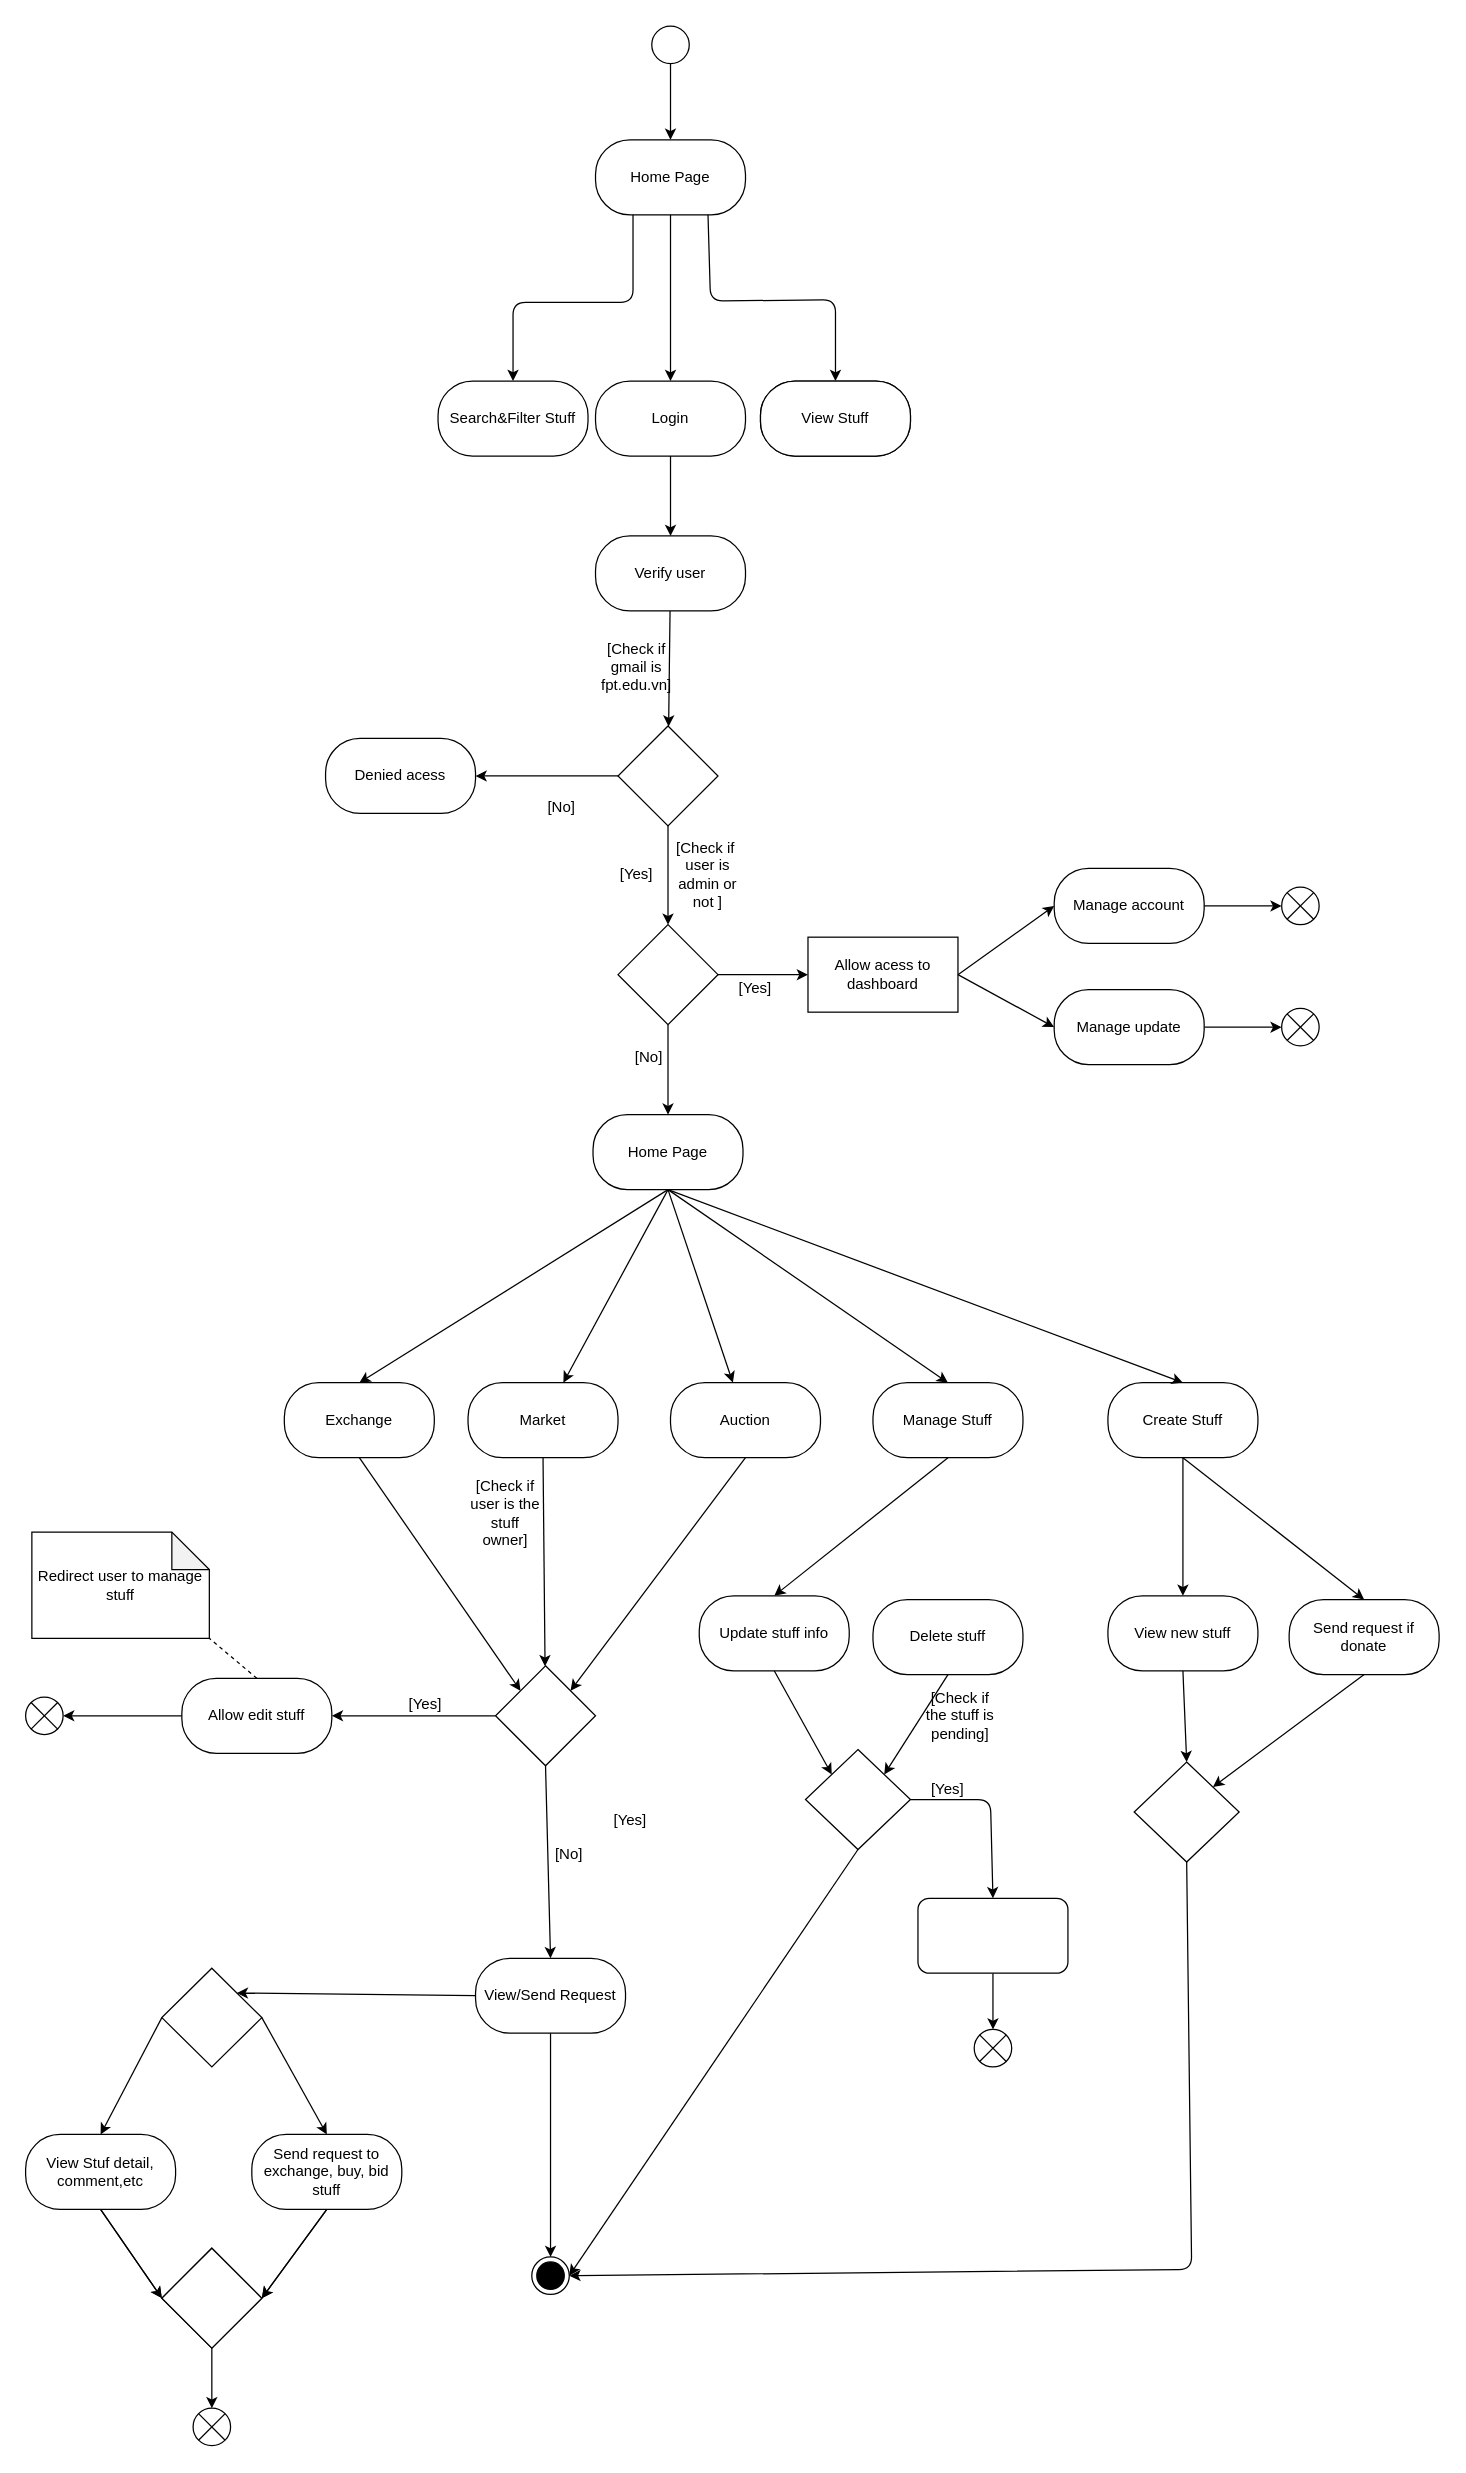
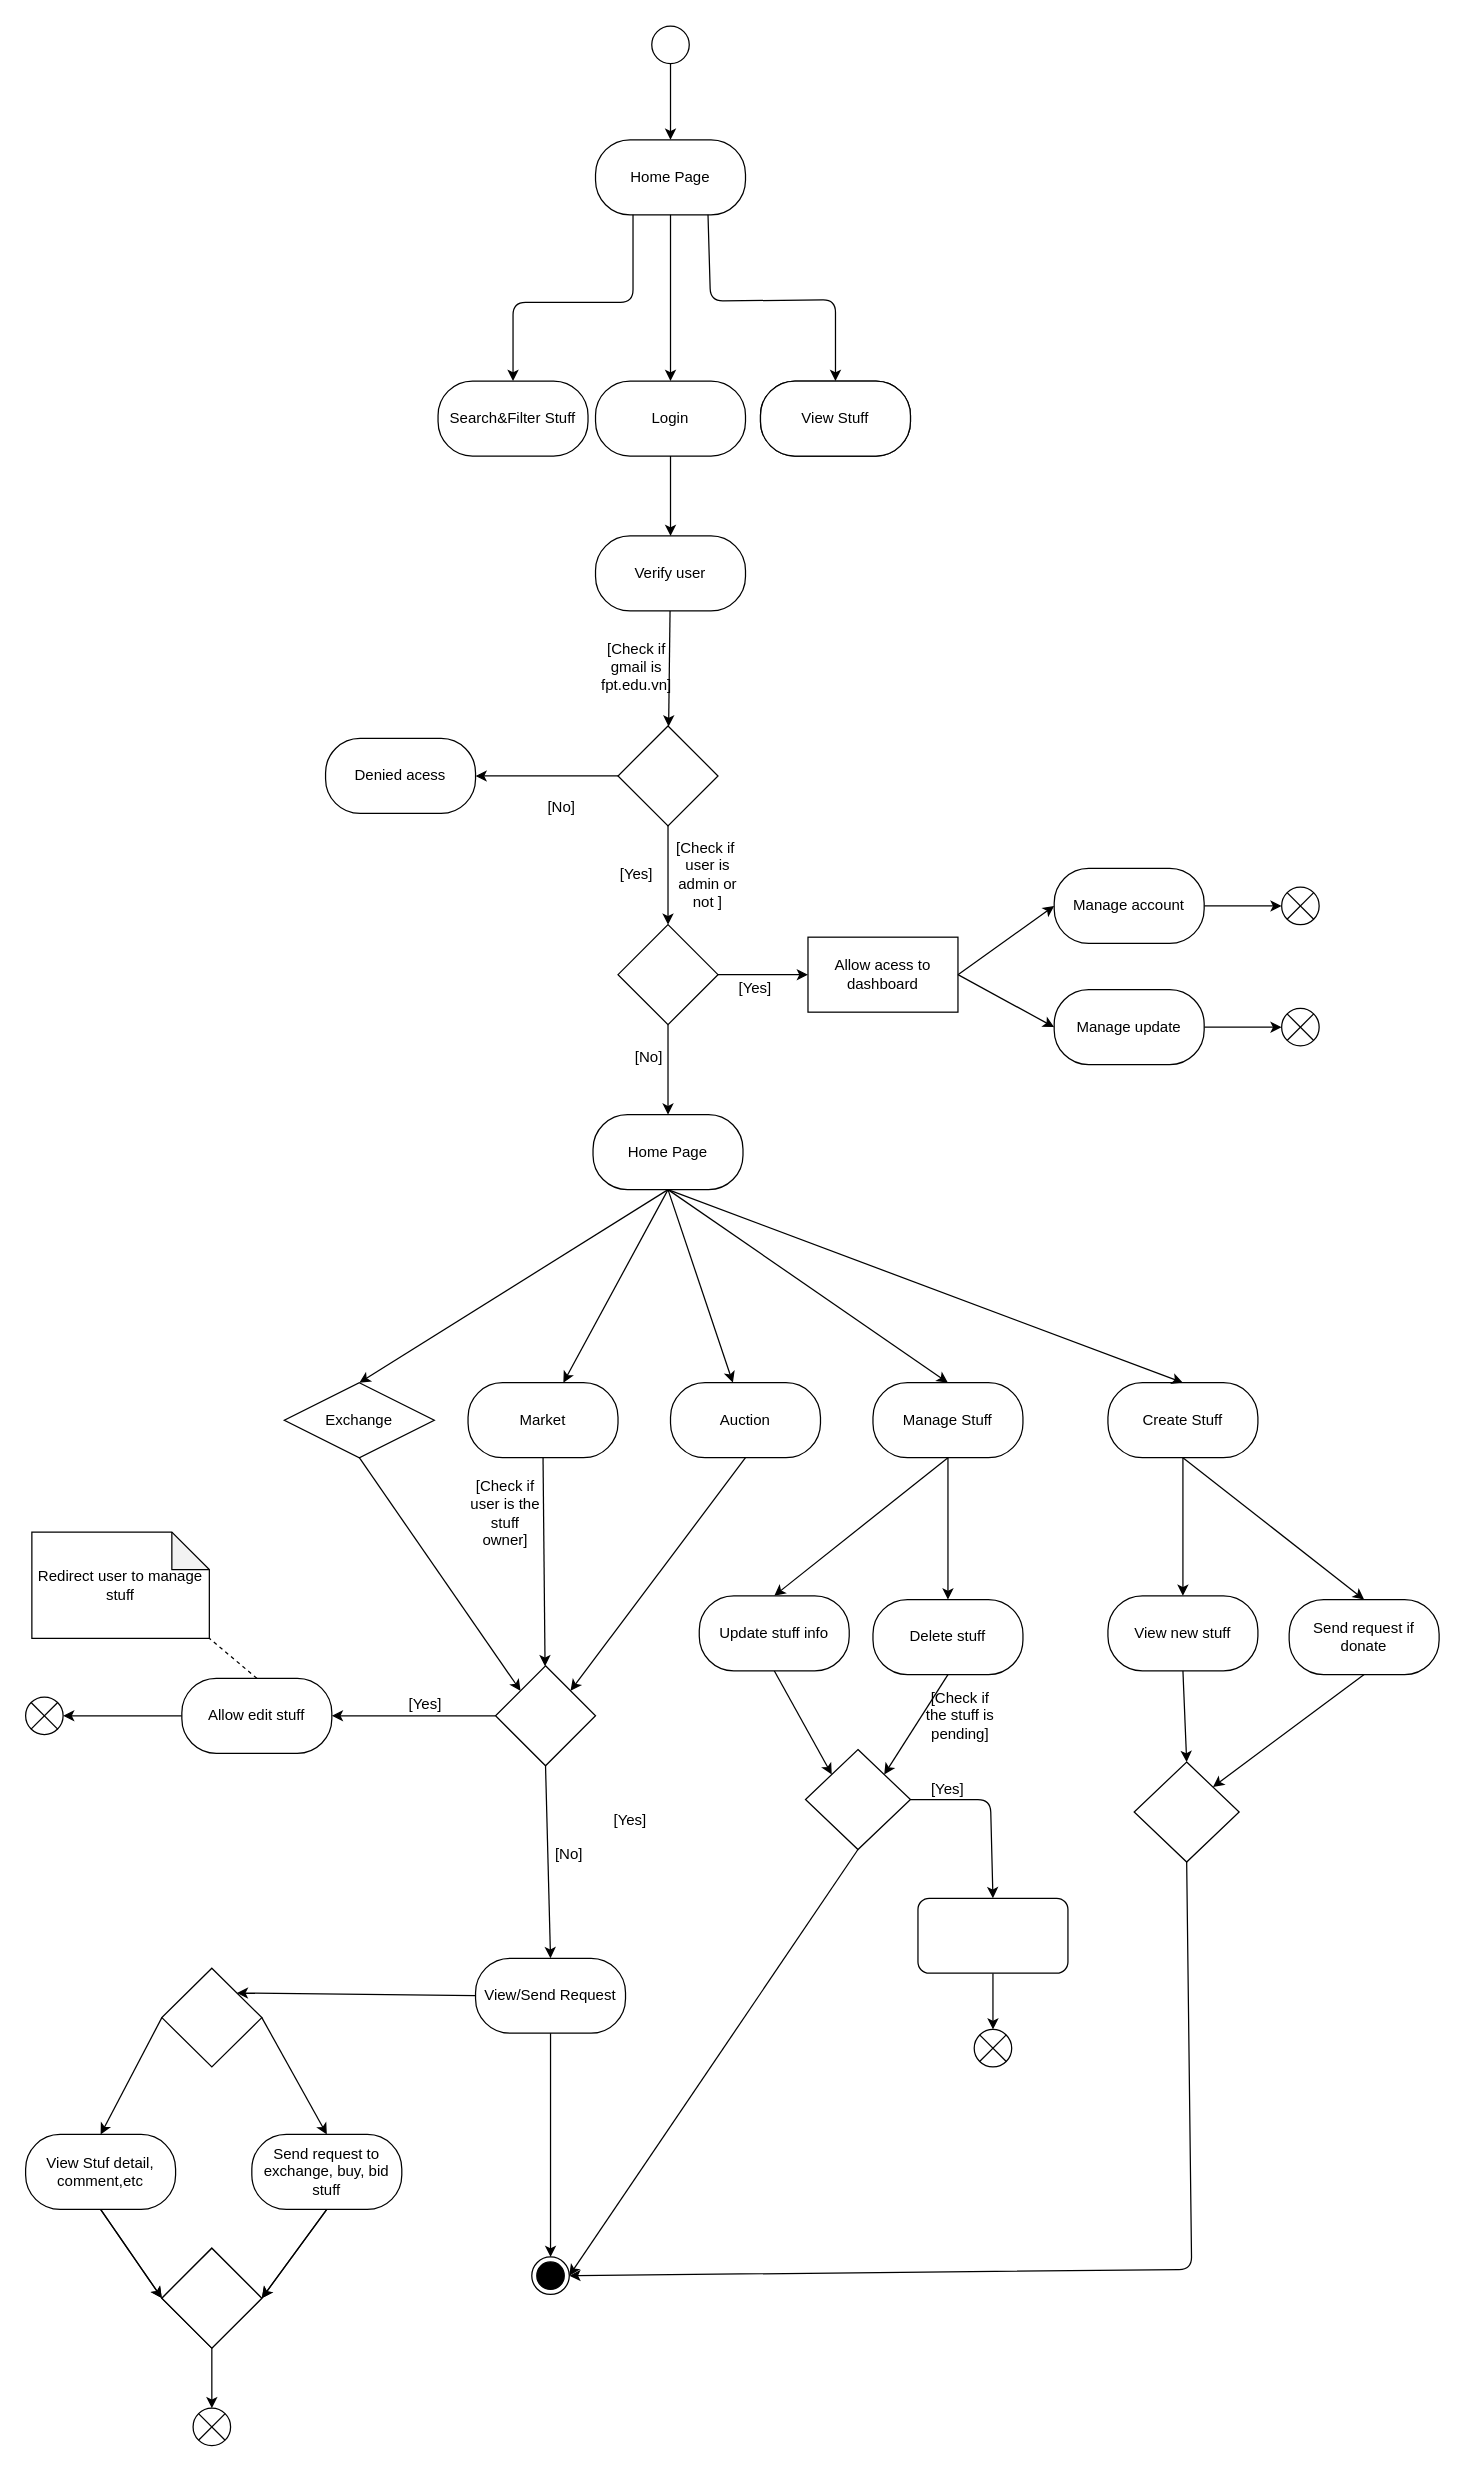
node "Exchange": shape rounded rectangle -> diamond
edge "Manage Stuff" -> "Delete stuff": added
